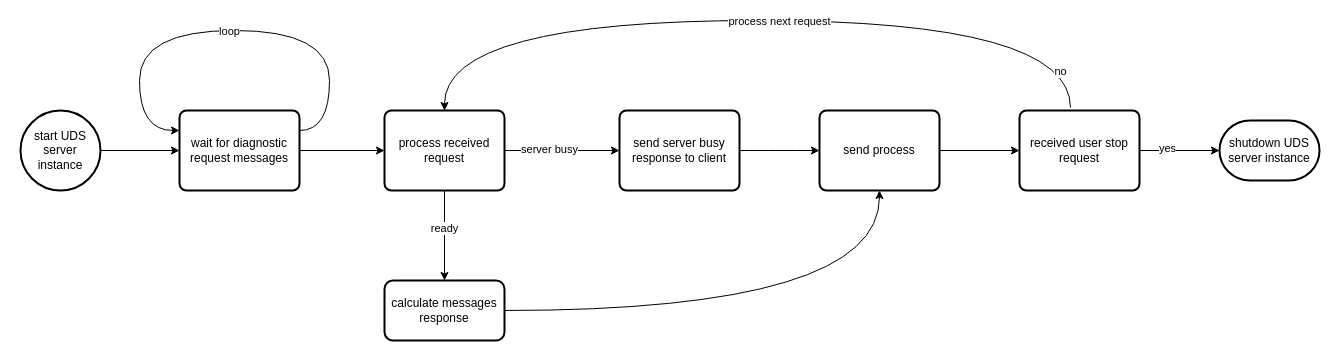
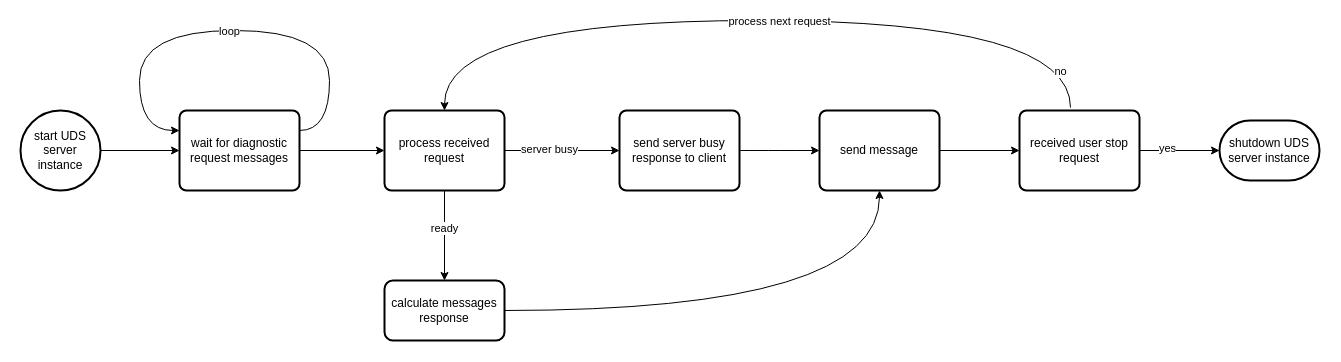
node "send process": label "send process" -> "send message"
